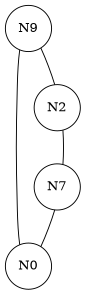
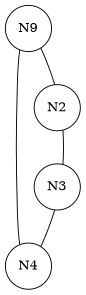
node "N7": label "N7" -> "N3"
node "N0": label "N0" -> "N4"
